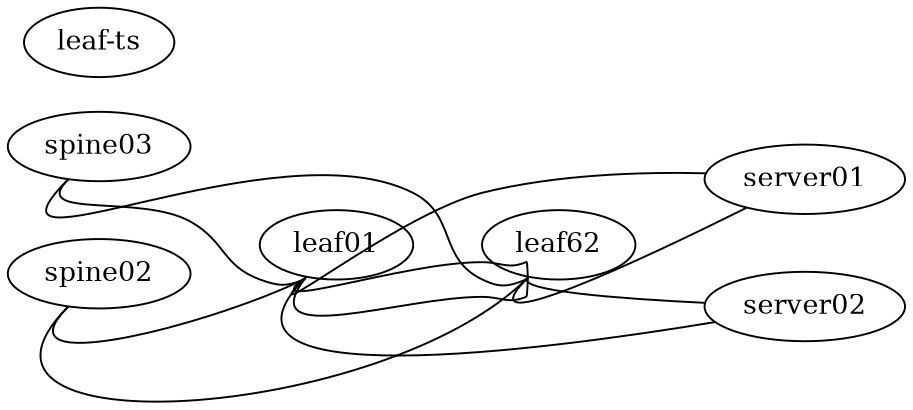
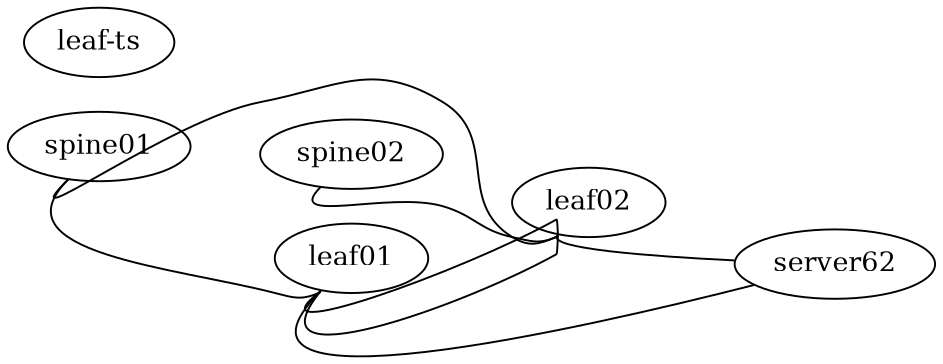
node "spine03": label "spine03" -> "spine01"
node "server01": removed
node "leaf62": label "leaf62" -> "leaf02"
node "server02": label "server02" -> "server62"
edge "leaf01" -- "spine02": removed
